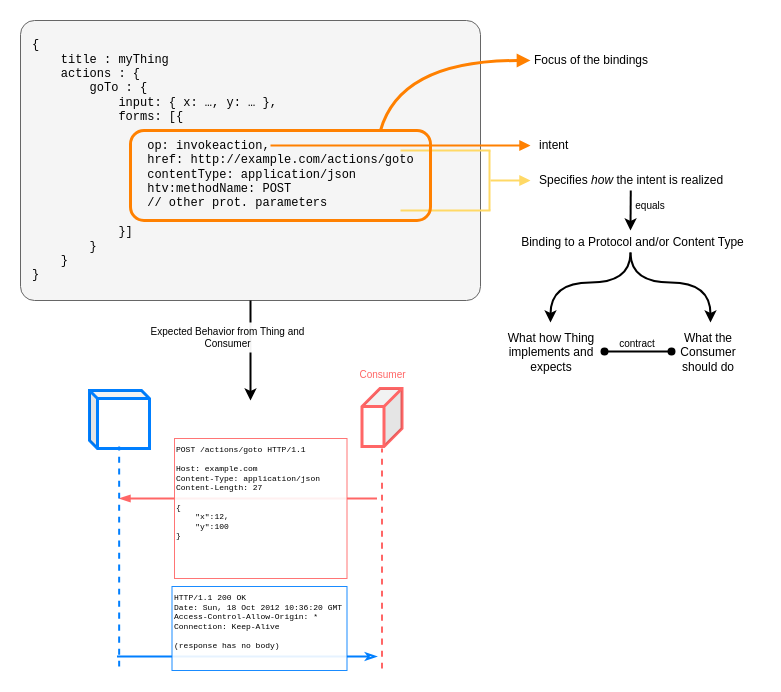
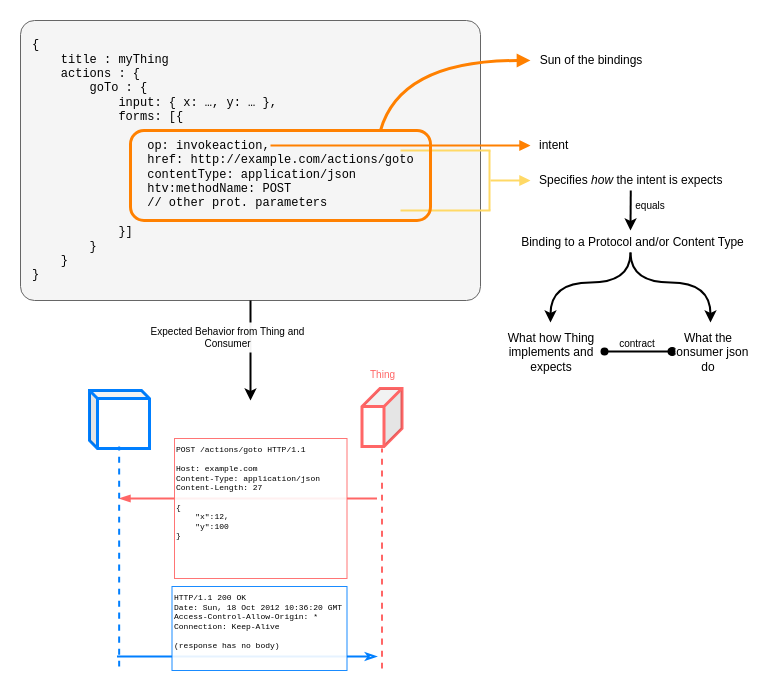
node "Focus of the bindings": label "Focus of the bindings" -> "Sun of the bindings"
node "Specifies how the intent is realized": label "Specifies how the intent is realized" -> "Specifies how the intent is expects"
node "What the Consumer should do": label "What the Consumer should do" -> "What the Consumer json do"
node "Consumer": label "Consumer" -> "Thing"
